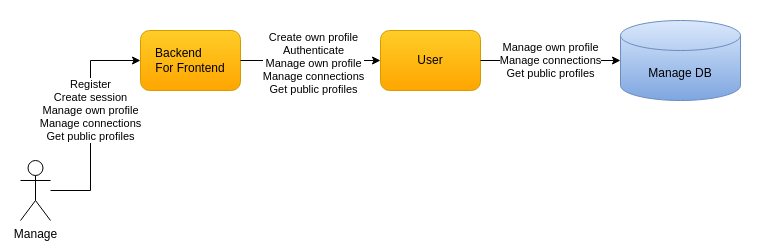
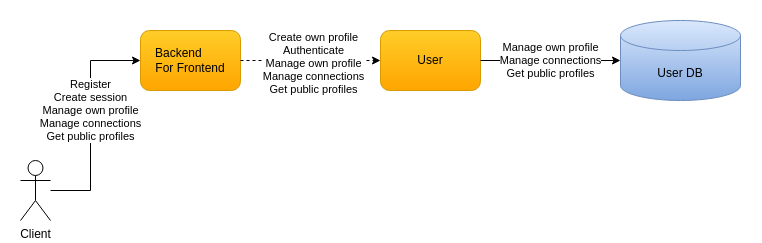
edge "Backend For Frontend" -> "User": style solid -> dashed
node "Manage DB": label "Manage DB" -> "User DB"
node "Manage": label "Manage" -> "Client"
